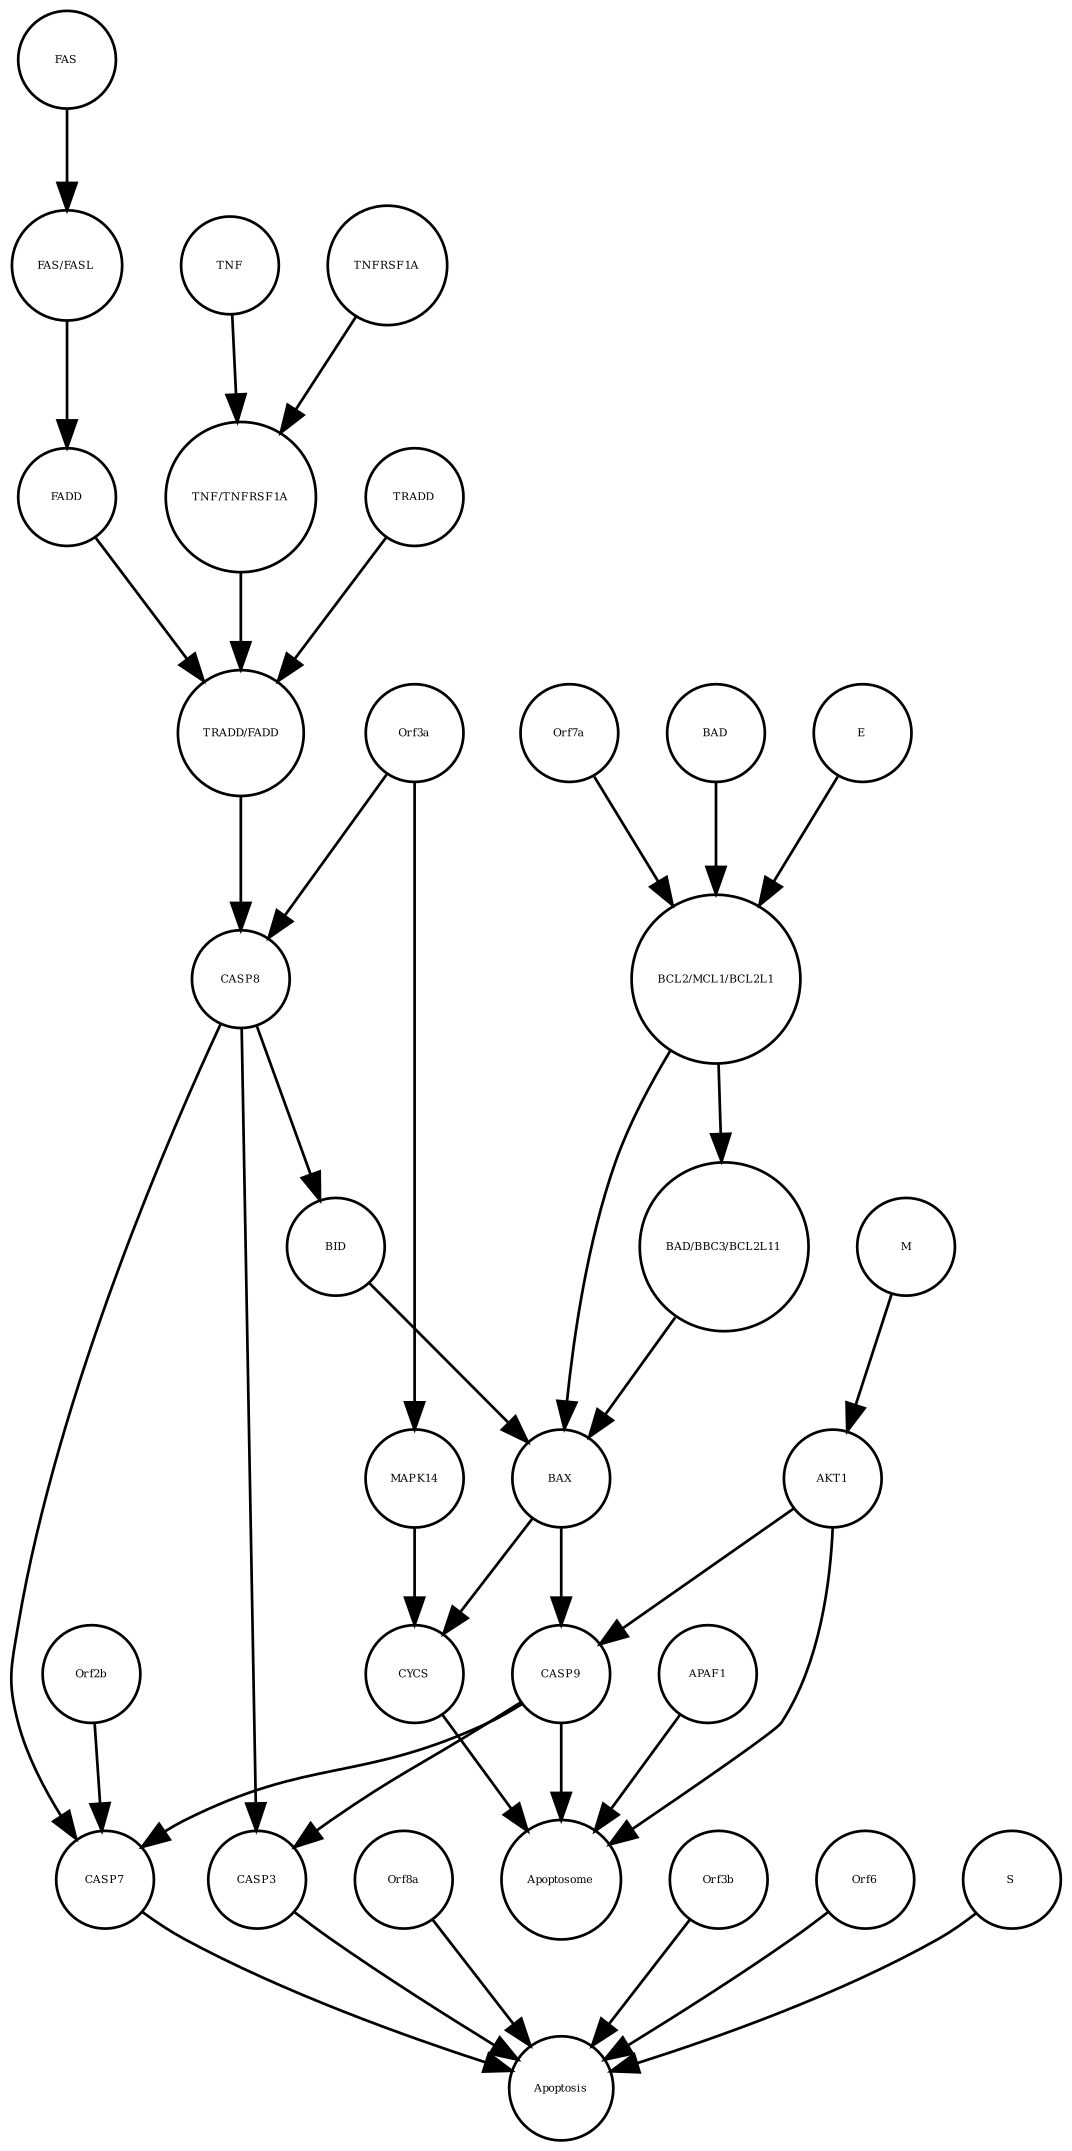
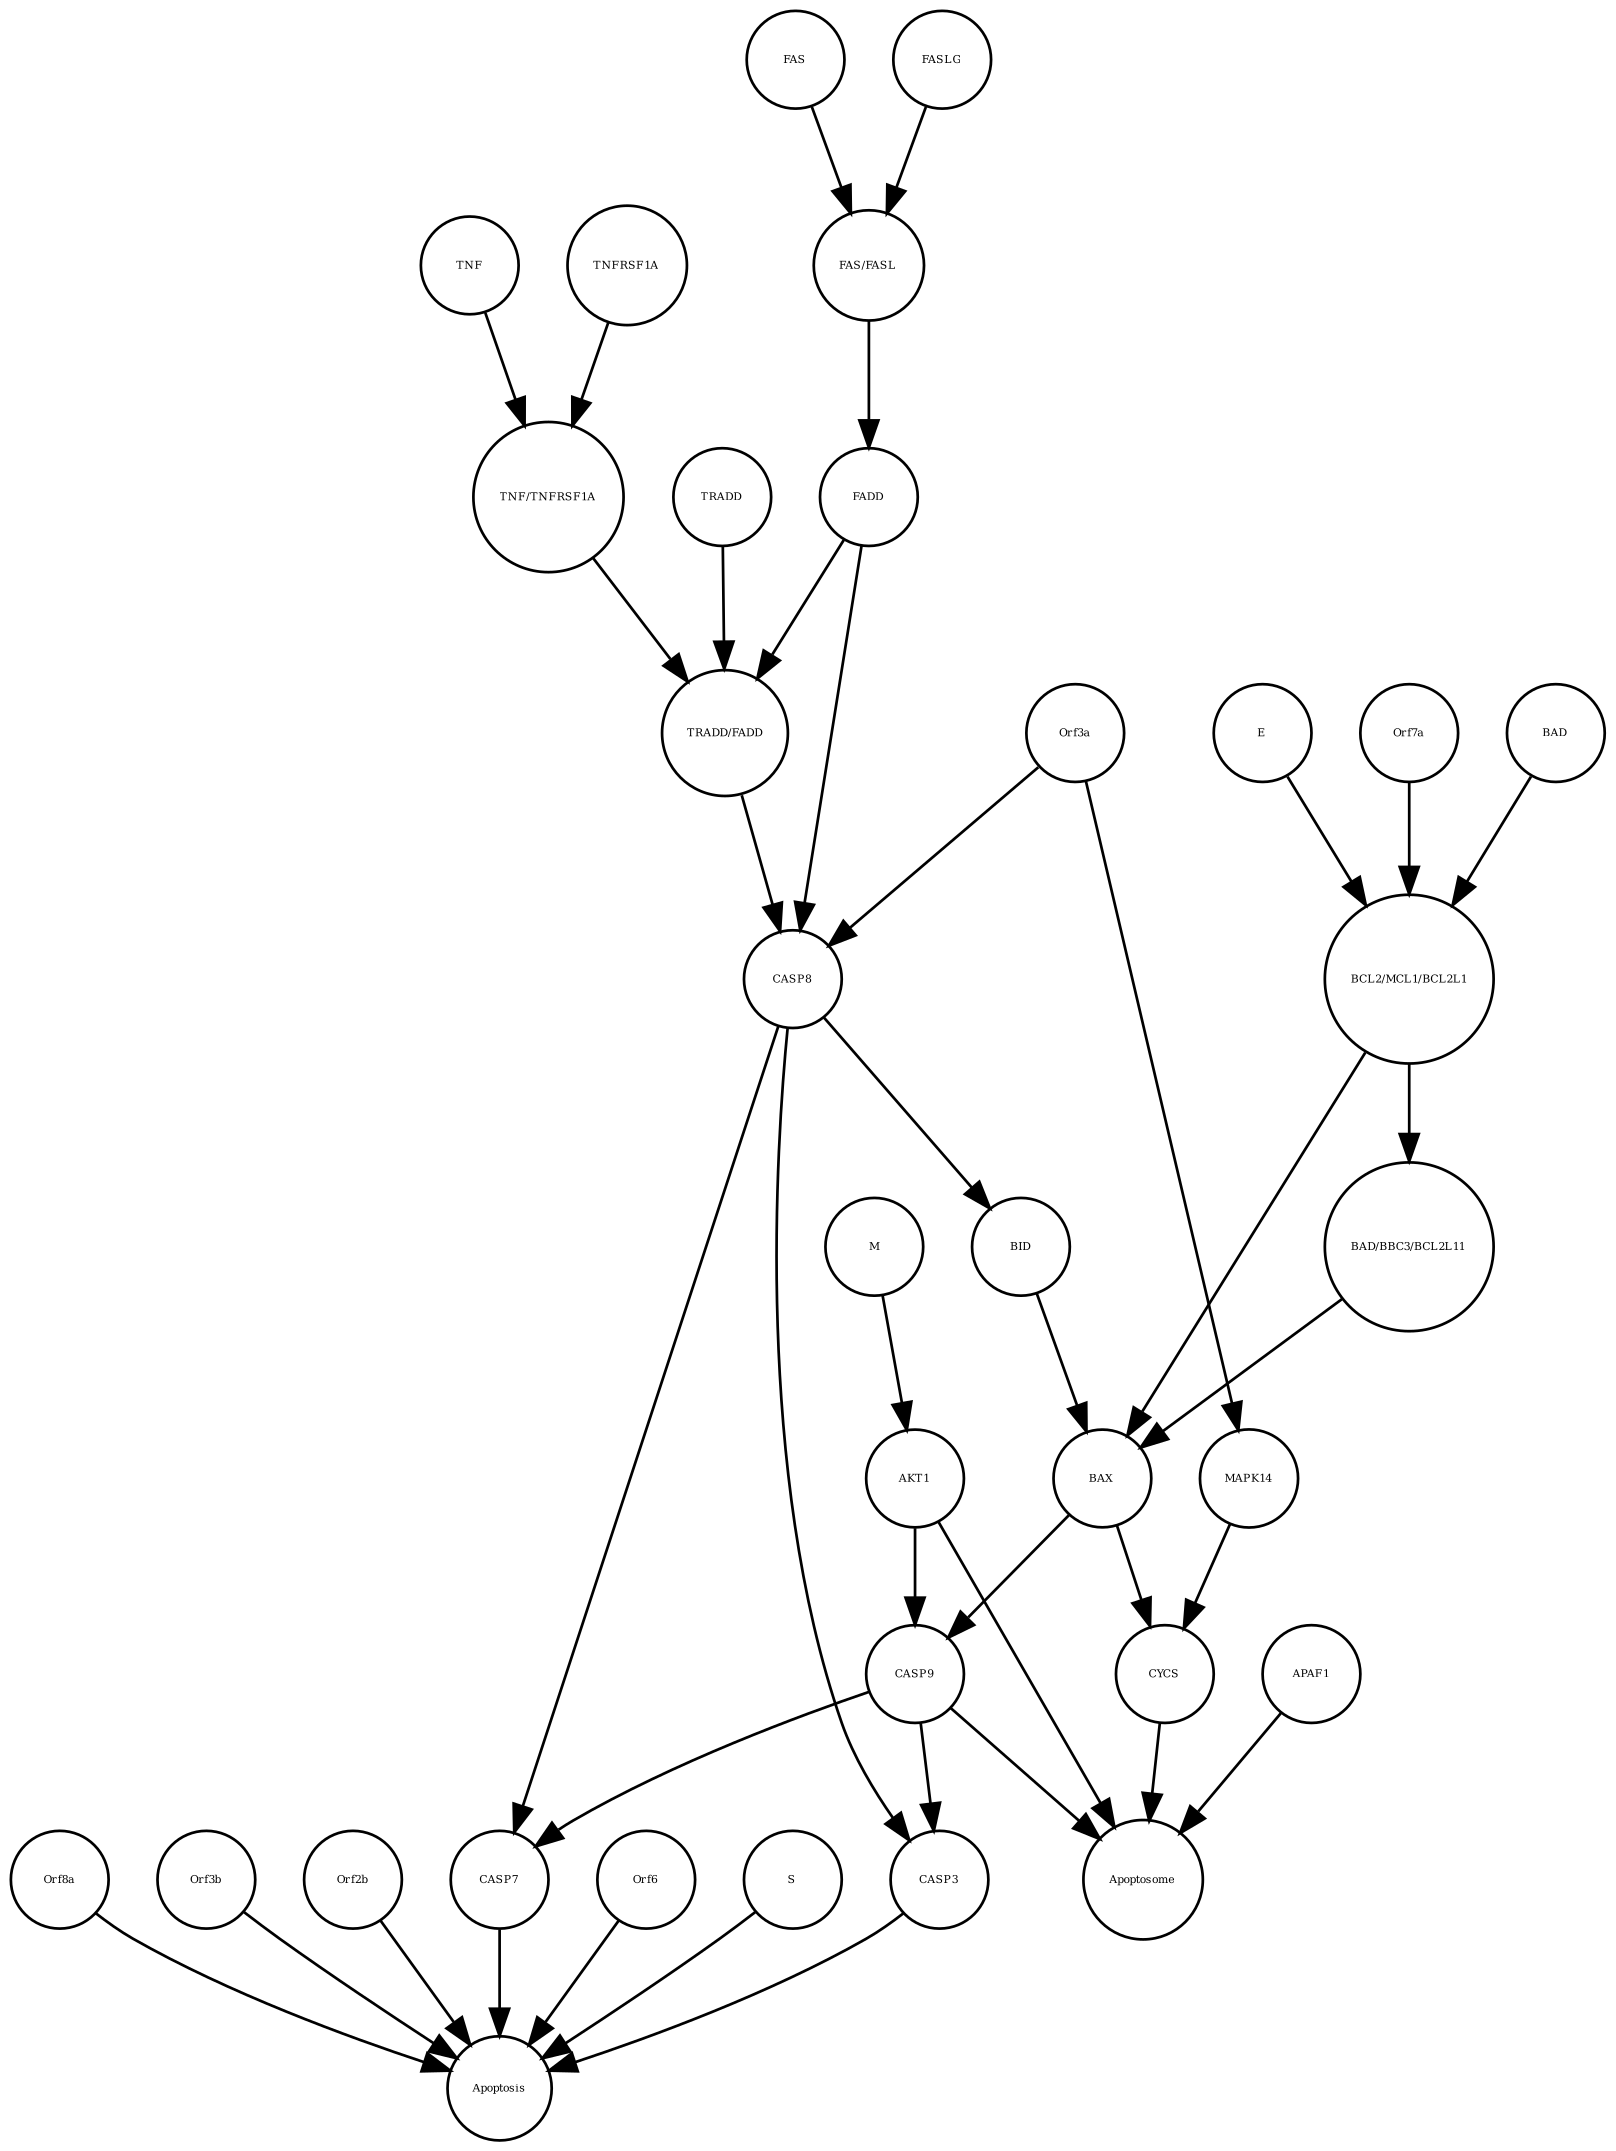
node "FASLG": added
edge "FADD" -> "CASP8": added
edge "Orf2b" -> "CASP7": now "Orf2b" -> "Apoptosis"
